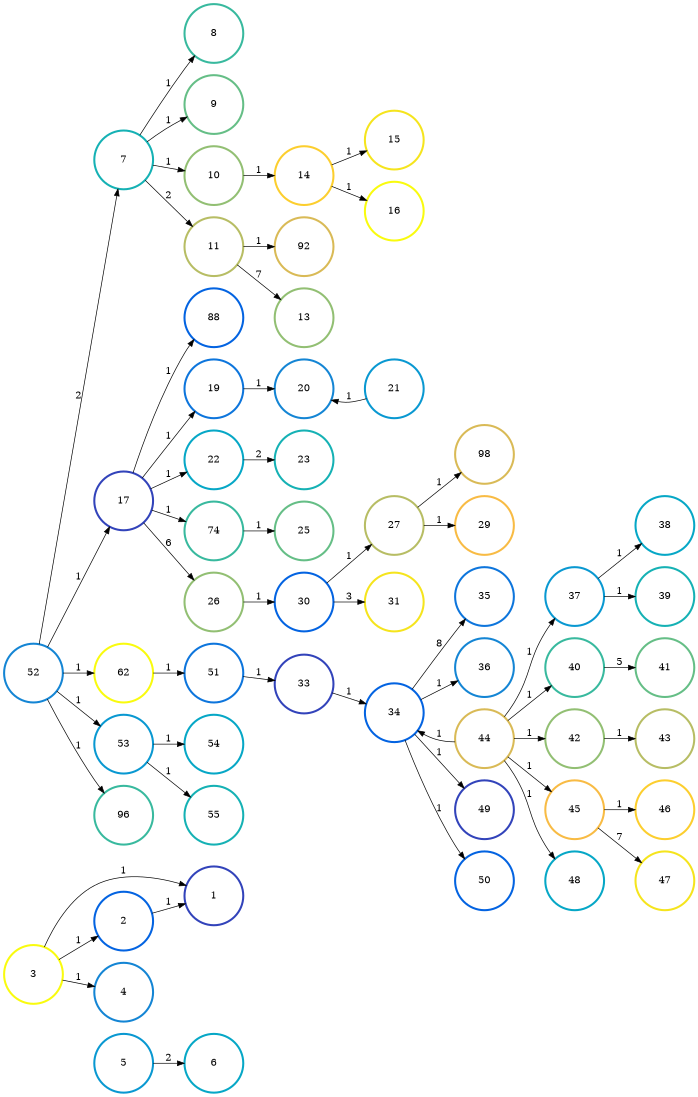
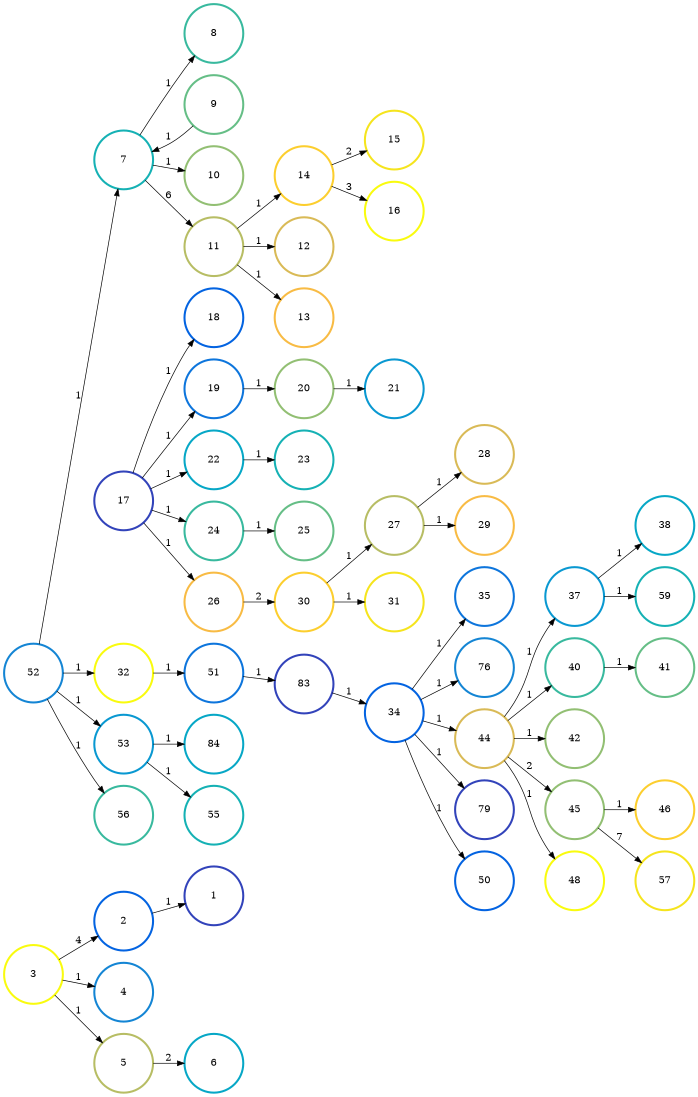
edge "7" -> "9": reversed
edge "14" -> "15": label "1" -> "2"
edge "10" -> "14": now "11" -> "14"
edge "14" -> "16": label "1" -> "3"
edge "7" -> "11": label "2" -> "6"
node "92": label "92" -> "12"
edge "11" -> "13": label "7" -> "1"
node "88": label "88" -> "18"
node "13": color #92bf73 -> #f8bb44
node "20": color #1485d4 -> #92bf73
edge "52" -> "7": label "2" -> "1"
edge "21" -> "20": reversed
node "98": label "98" -> "28"
edge "22" -> "23": label "2" -> "1"
node "74": label "74" -> "24"
edge "17" -> "26": label "6" -> "1"
edge "52" -> "17": removed, label "1"
edge "26" -> "30": label "1" -> "2"
edge "30" -> "31": label "3" -> "1"
node "39": label "39" -> "59"
node "26": color #92bf73 -> #f8bb44
node "30": color #0363e1 -> #fcce2e
edge "34" -> "35": label "8" -> "1"
edge "40" -> "41": label "5" -> "1"
node "36": label "36" -> "76"
node "62": label "62" -> "32"
node "33": label "33" -> "83"
node "43": removed
edge "44" -> "34": reversed
node "54": label "54" -> "84"
edge "44" -> "45": label "1" -> "2"
node "49": label "49" -> "79"
node "45": color #f8bb44 -> #92bf73
node "96": label "96" -> "56"
node "48": color #06a7c6 -> #f9fb0e
node "47": label "47" -> "57"
edge "3" -> "1": now "3" -> "5"
edge "3" -> "2": label "1" -> "4"
node "5": color #0998d1 -> #b7bd64
